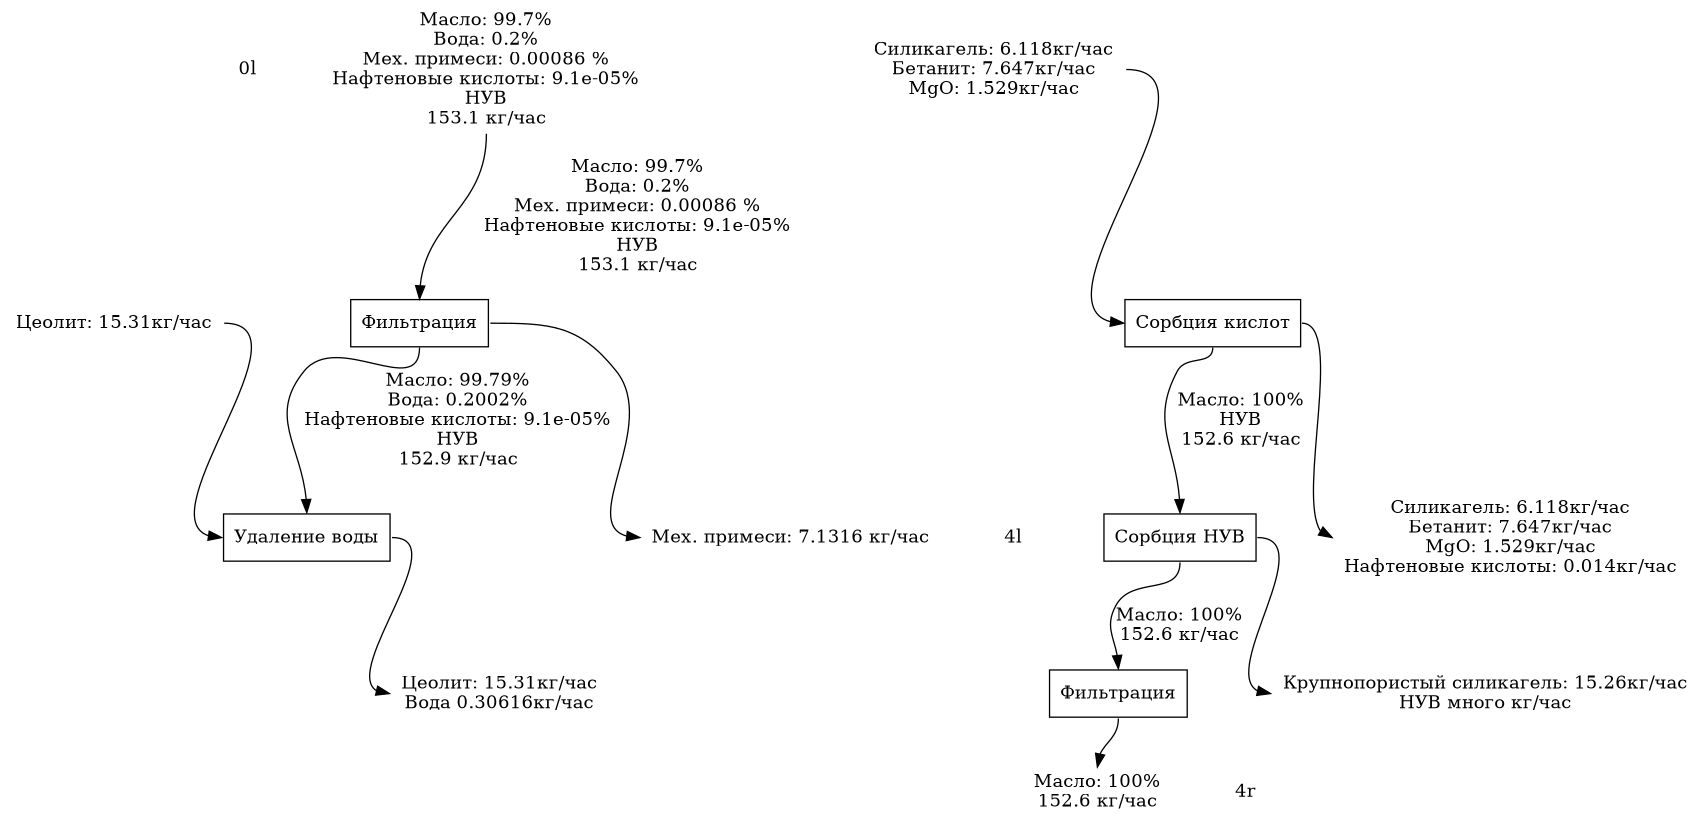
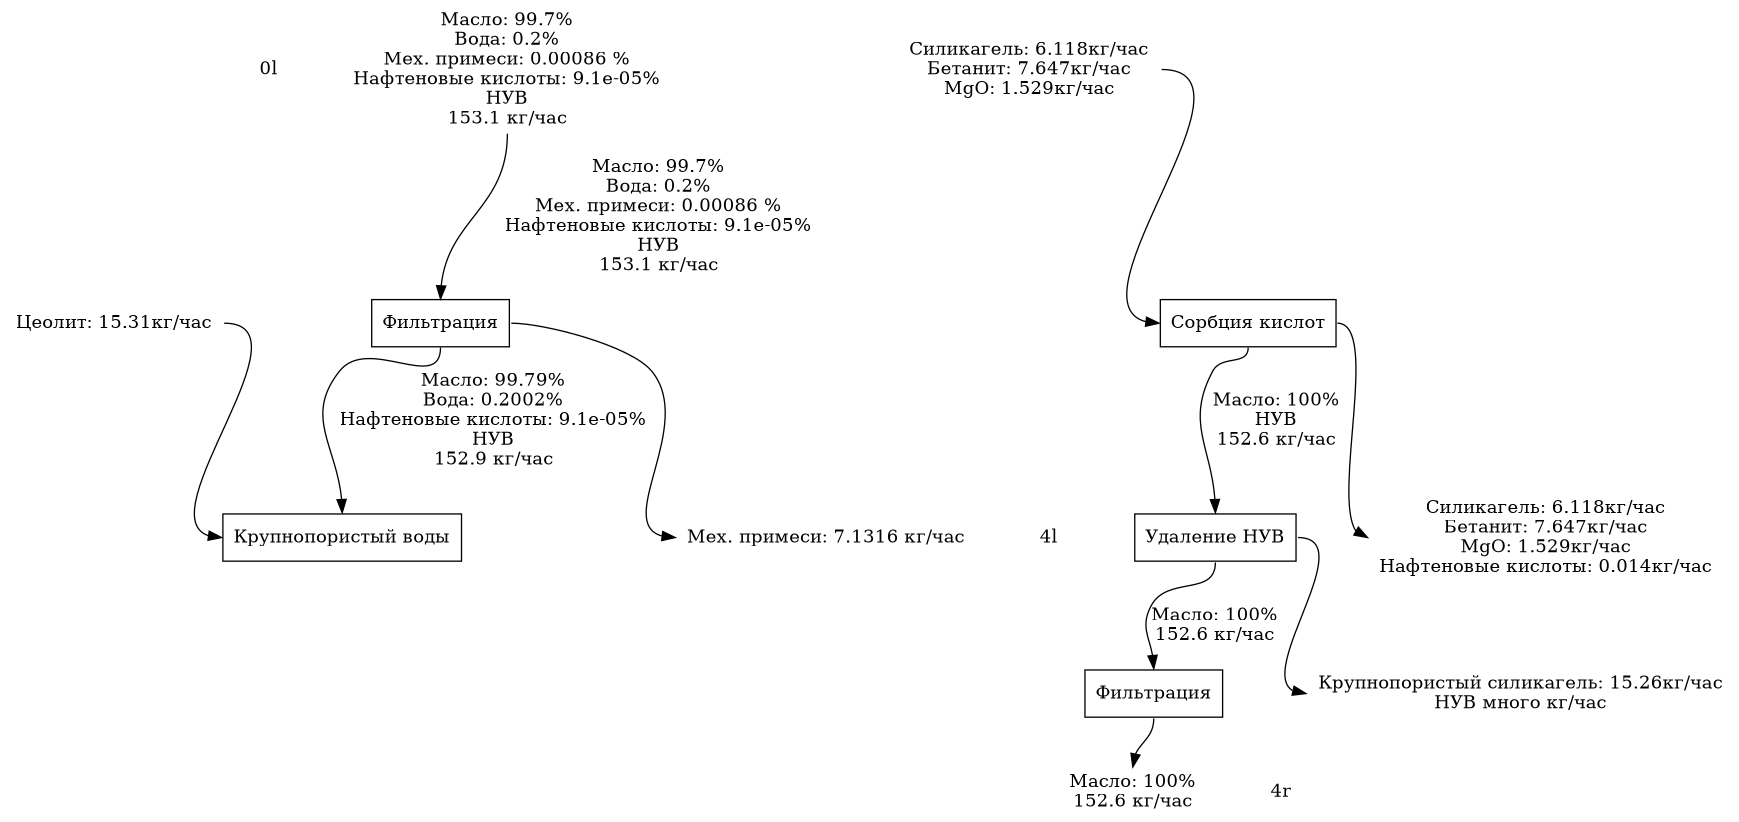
node "Удаление воды": label "Удаление воды" -> "Крупнопористый воды"
node "Сорбция НУВ": label "Сорбция НУВ" -> "Удаление НУВ"
node "Цеолит: 15.31кг/час Вода 0.30616кг/час": removed
